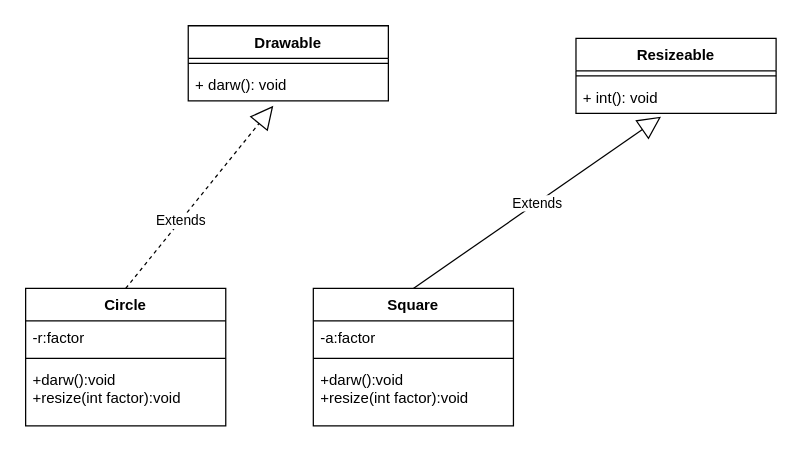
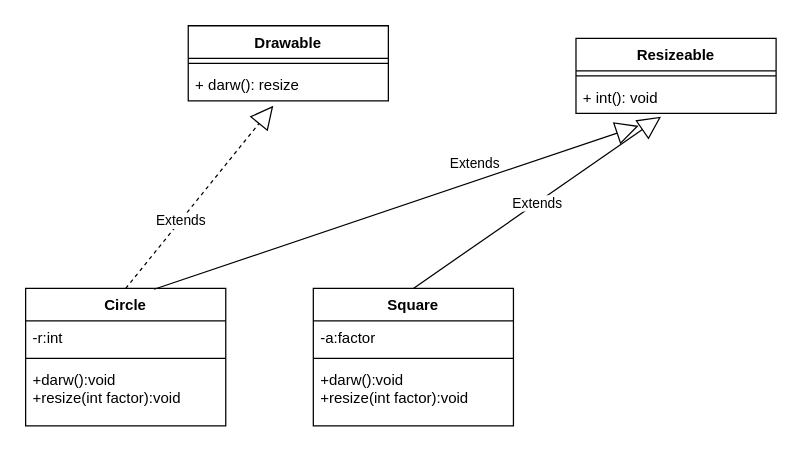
node "+ darw(): void": label "+ darw(): void" -> "+ darw(): resize"
edge "Circle" -> "+ int(): void": added, label "Extends"
node "-r:factor": label "-r:factor" -> "-r:int"
